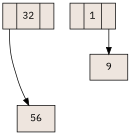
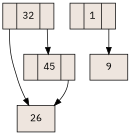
node "45": added
node "56": label "56" -> "26"
